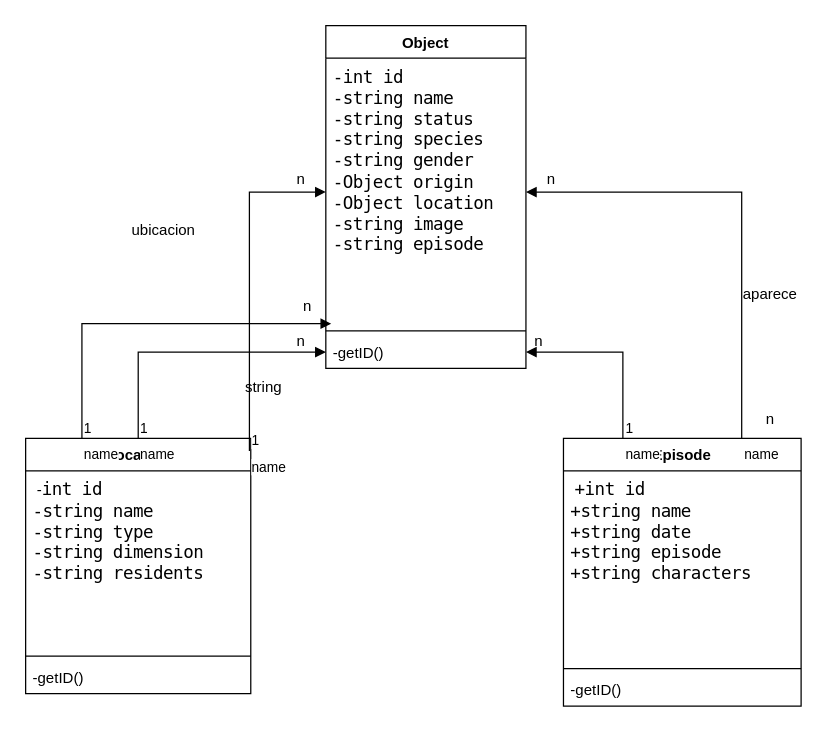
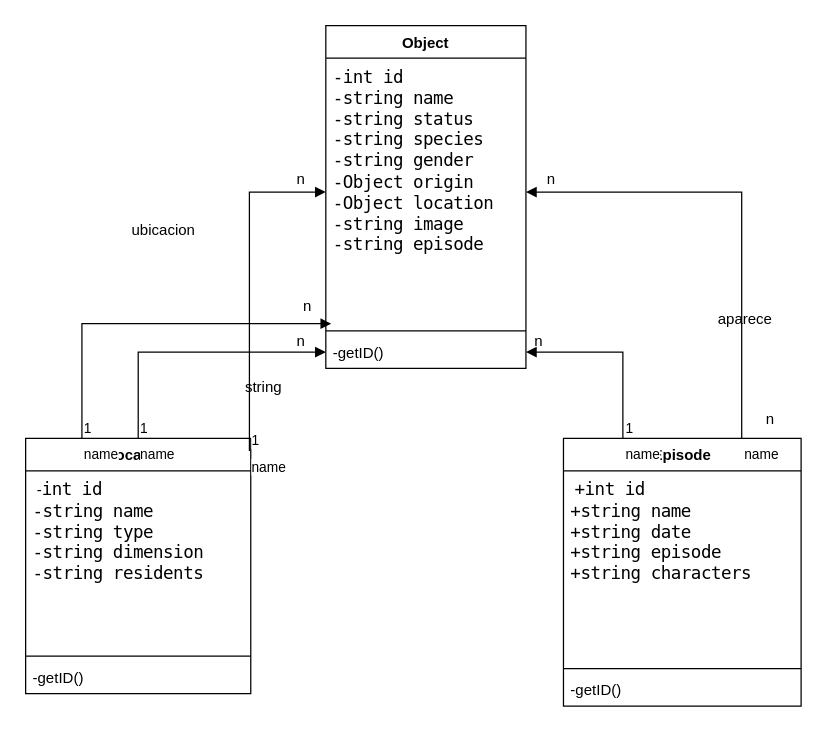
node "aparece": moved (769, 294) -> (744, 319)
